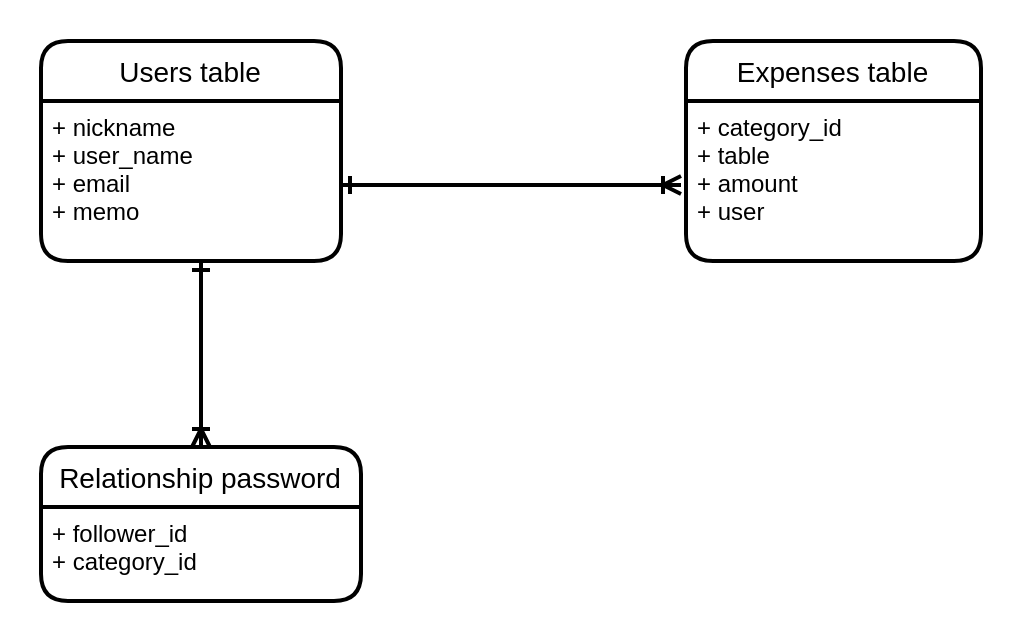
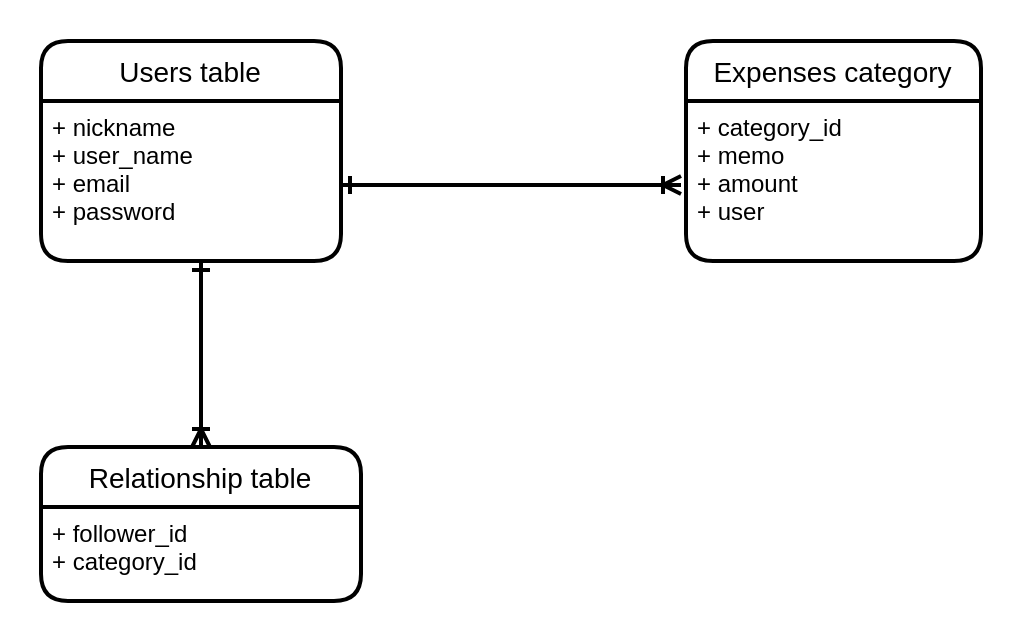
node "Expenses table": label "Expenses table" -> "Expenses category"
node "+ nickname + user_name + email + memo": label "+ nickname + user_name + email + memo" -> "+ nickname + user_name + email + password"
node "+ category_id + table + amount + user": label "+ category_id + table + amount + user" -> "+ category_id + memo + amount + user"
node "Relationship password": label "Relationship password" -> "Relationship table"
